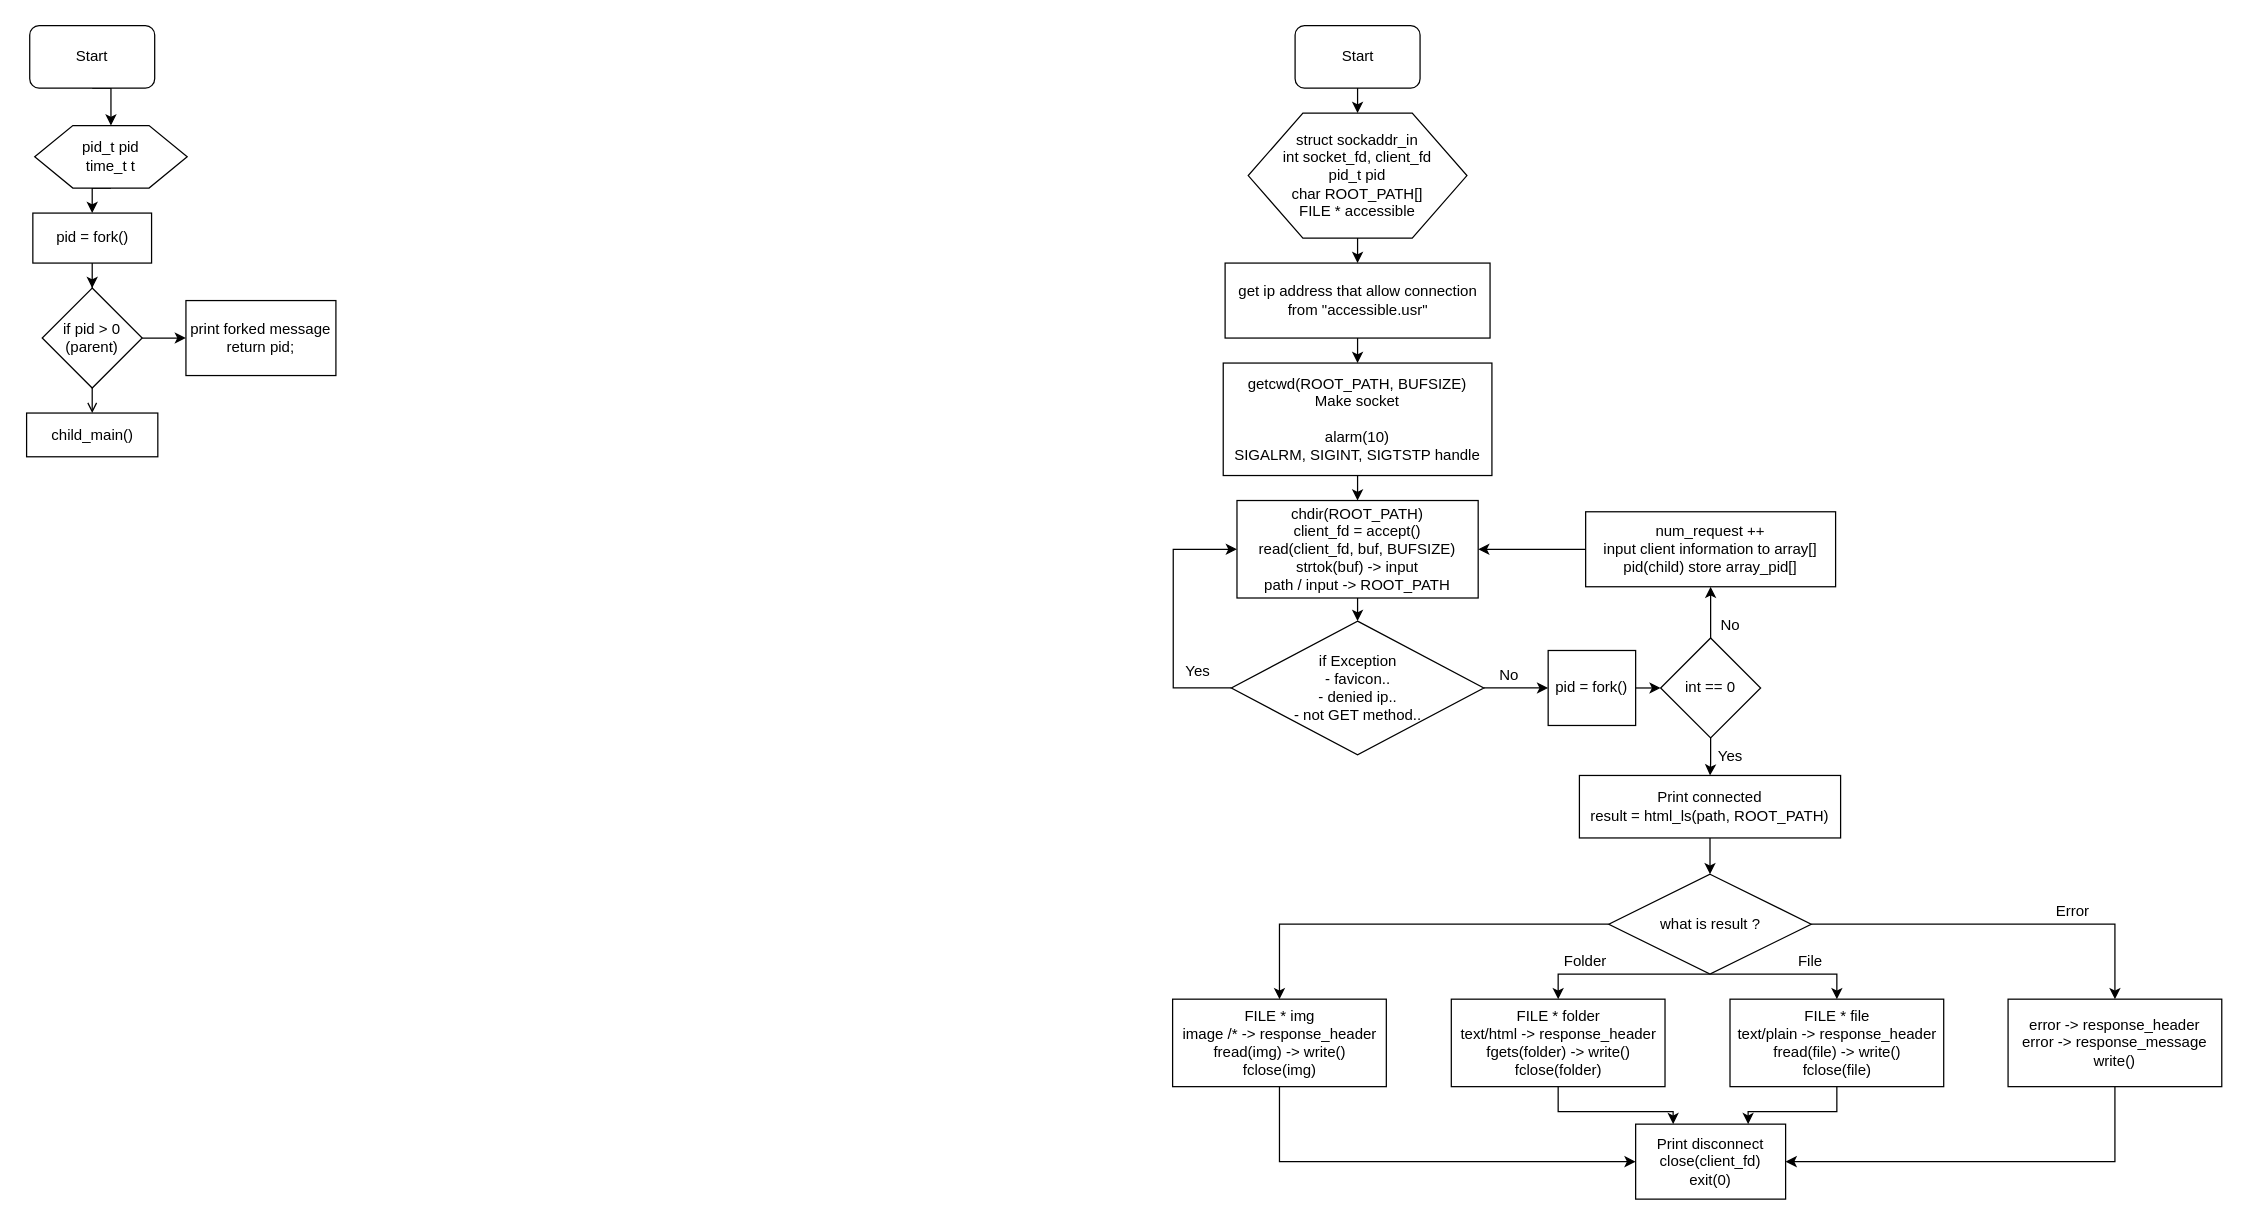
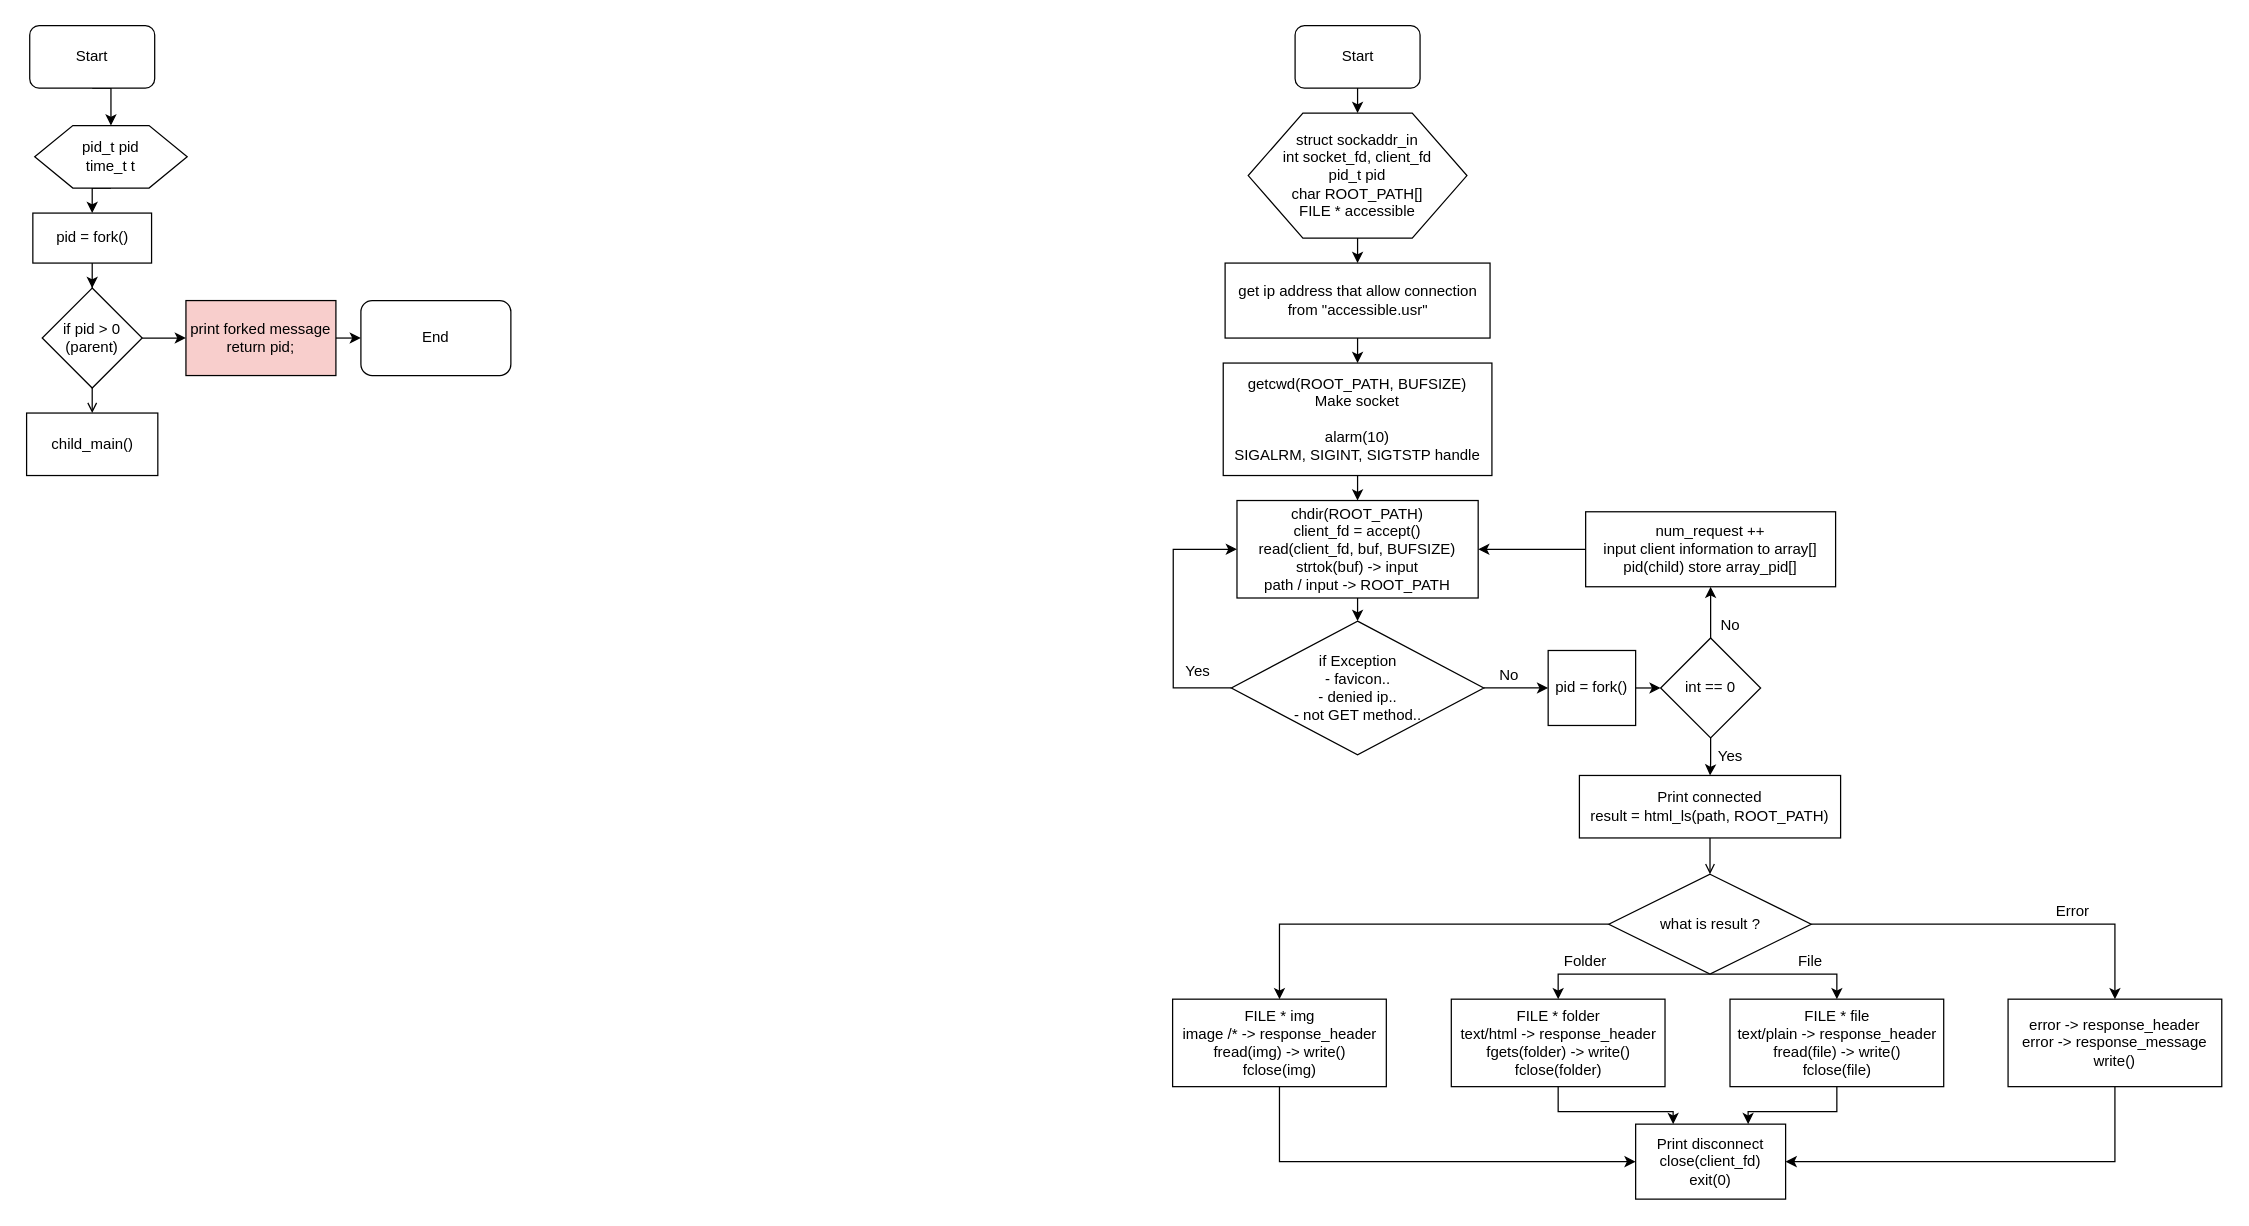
node "print forked message return pid;": fillcolor #ffffff -> #f8cecc
edge "print forked message return pid;" -> "End": added
node "End": added
node "child_main()": size 131x44 -> 131x63
edge "Print connected result = html_ls(path, ROOT_PATH)" -> "what is result ?": arrowhead classic -> open
